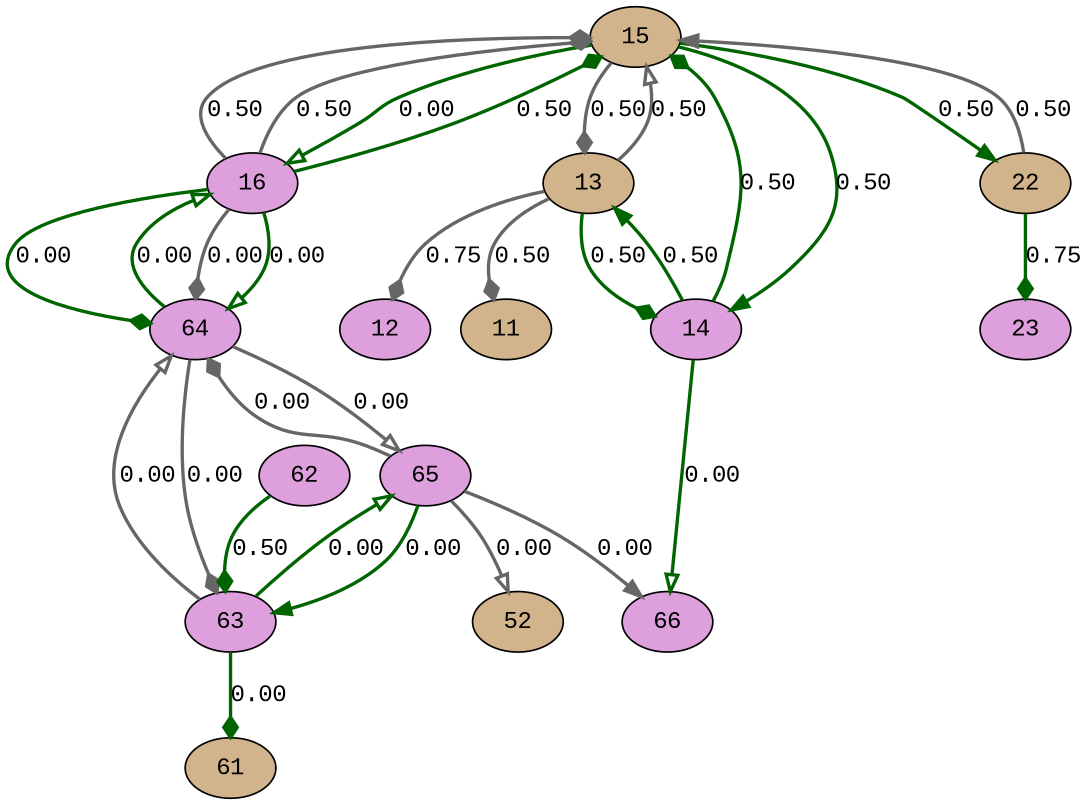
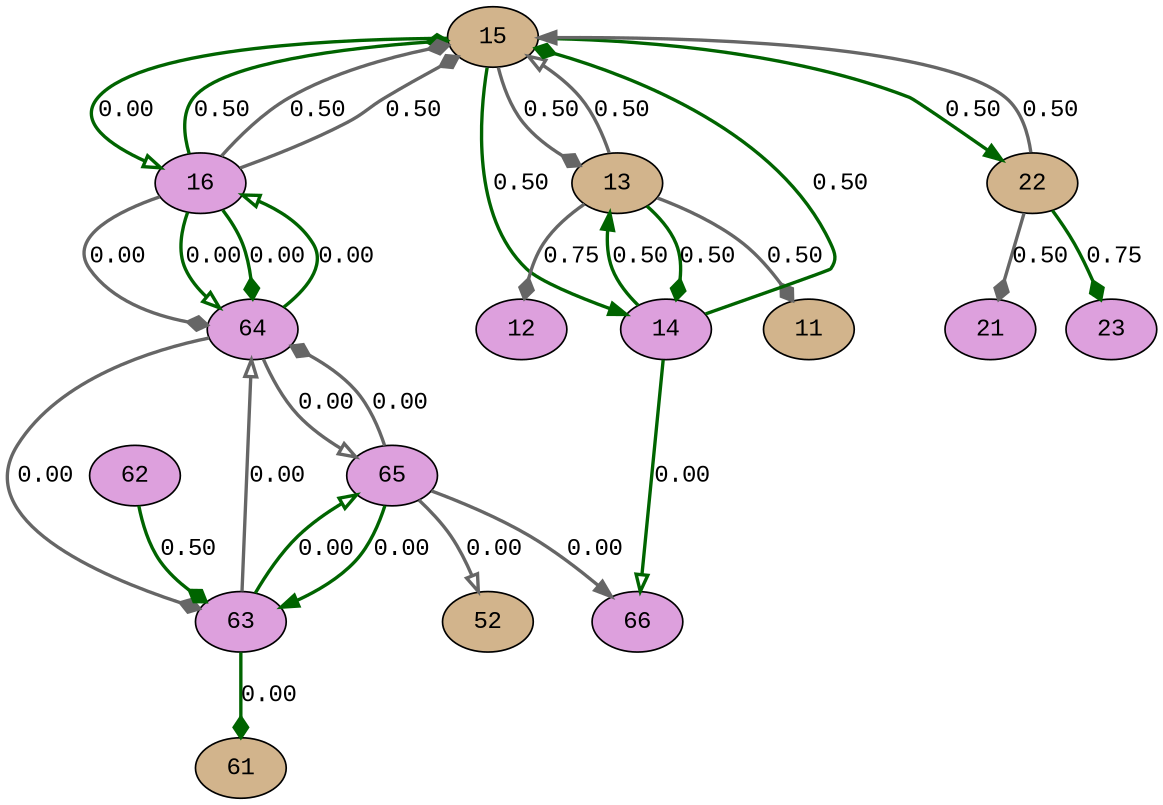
node "21": added
